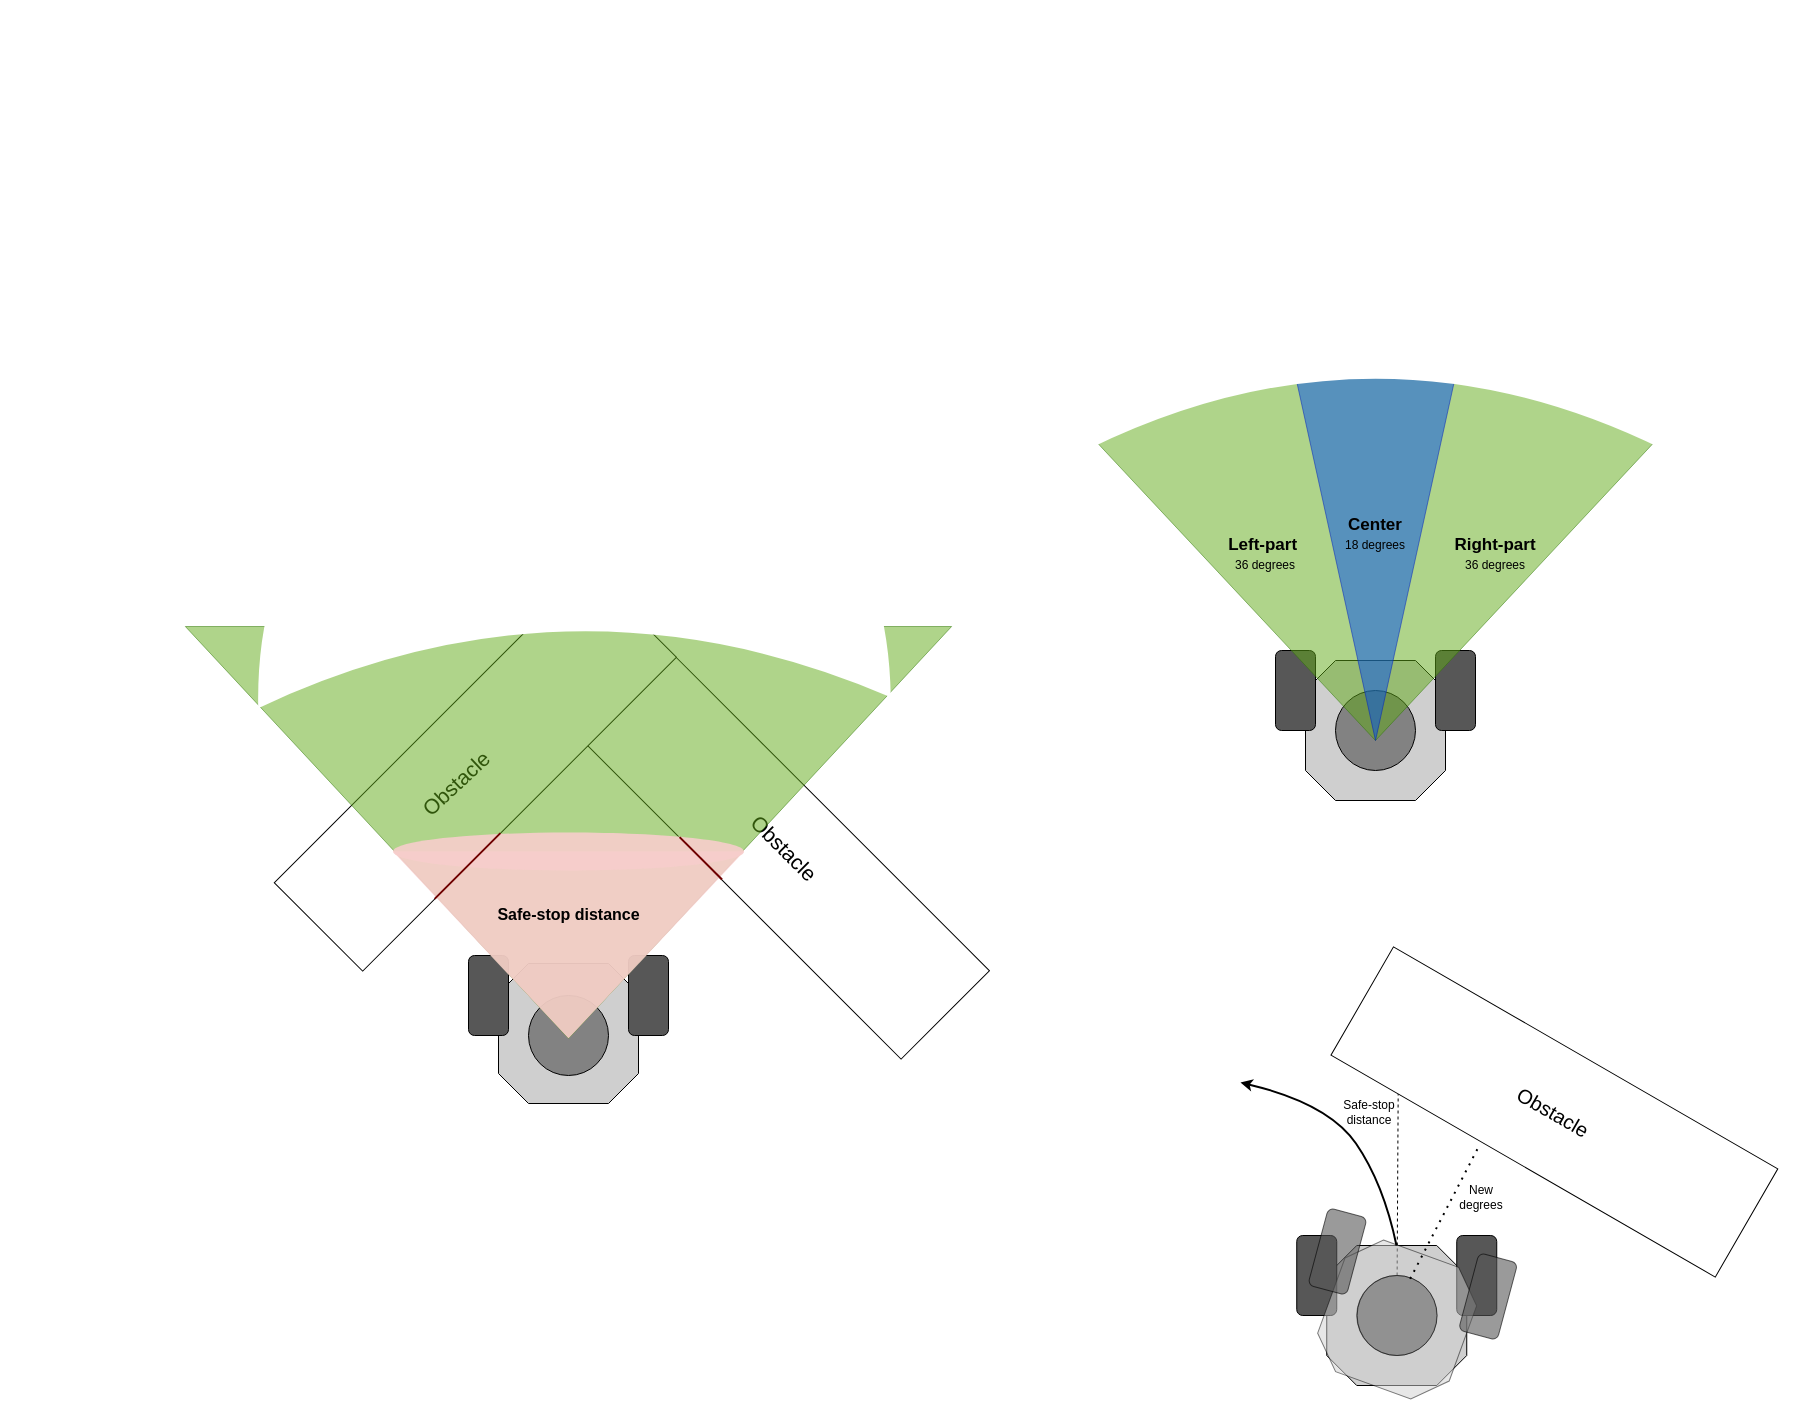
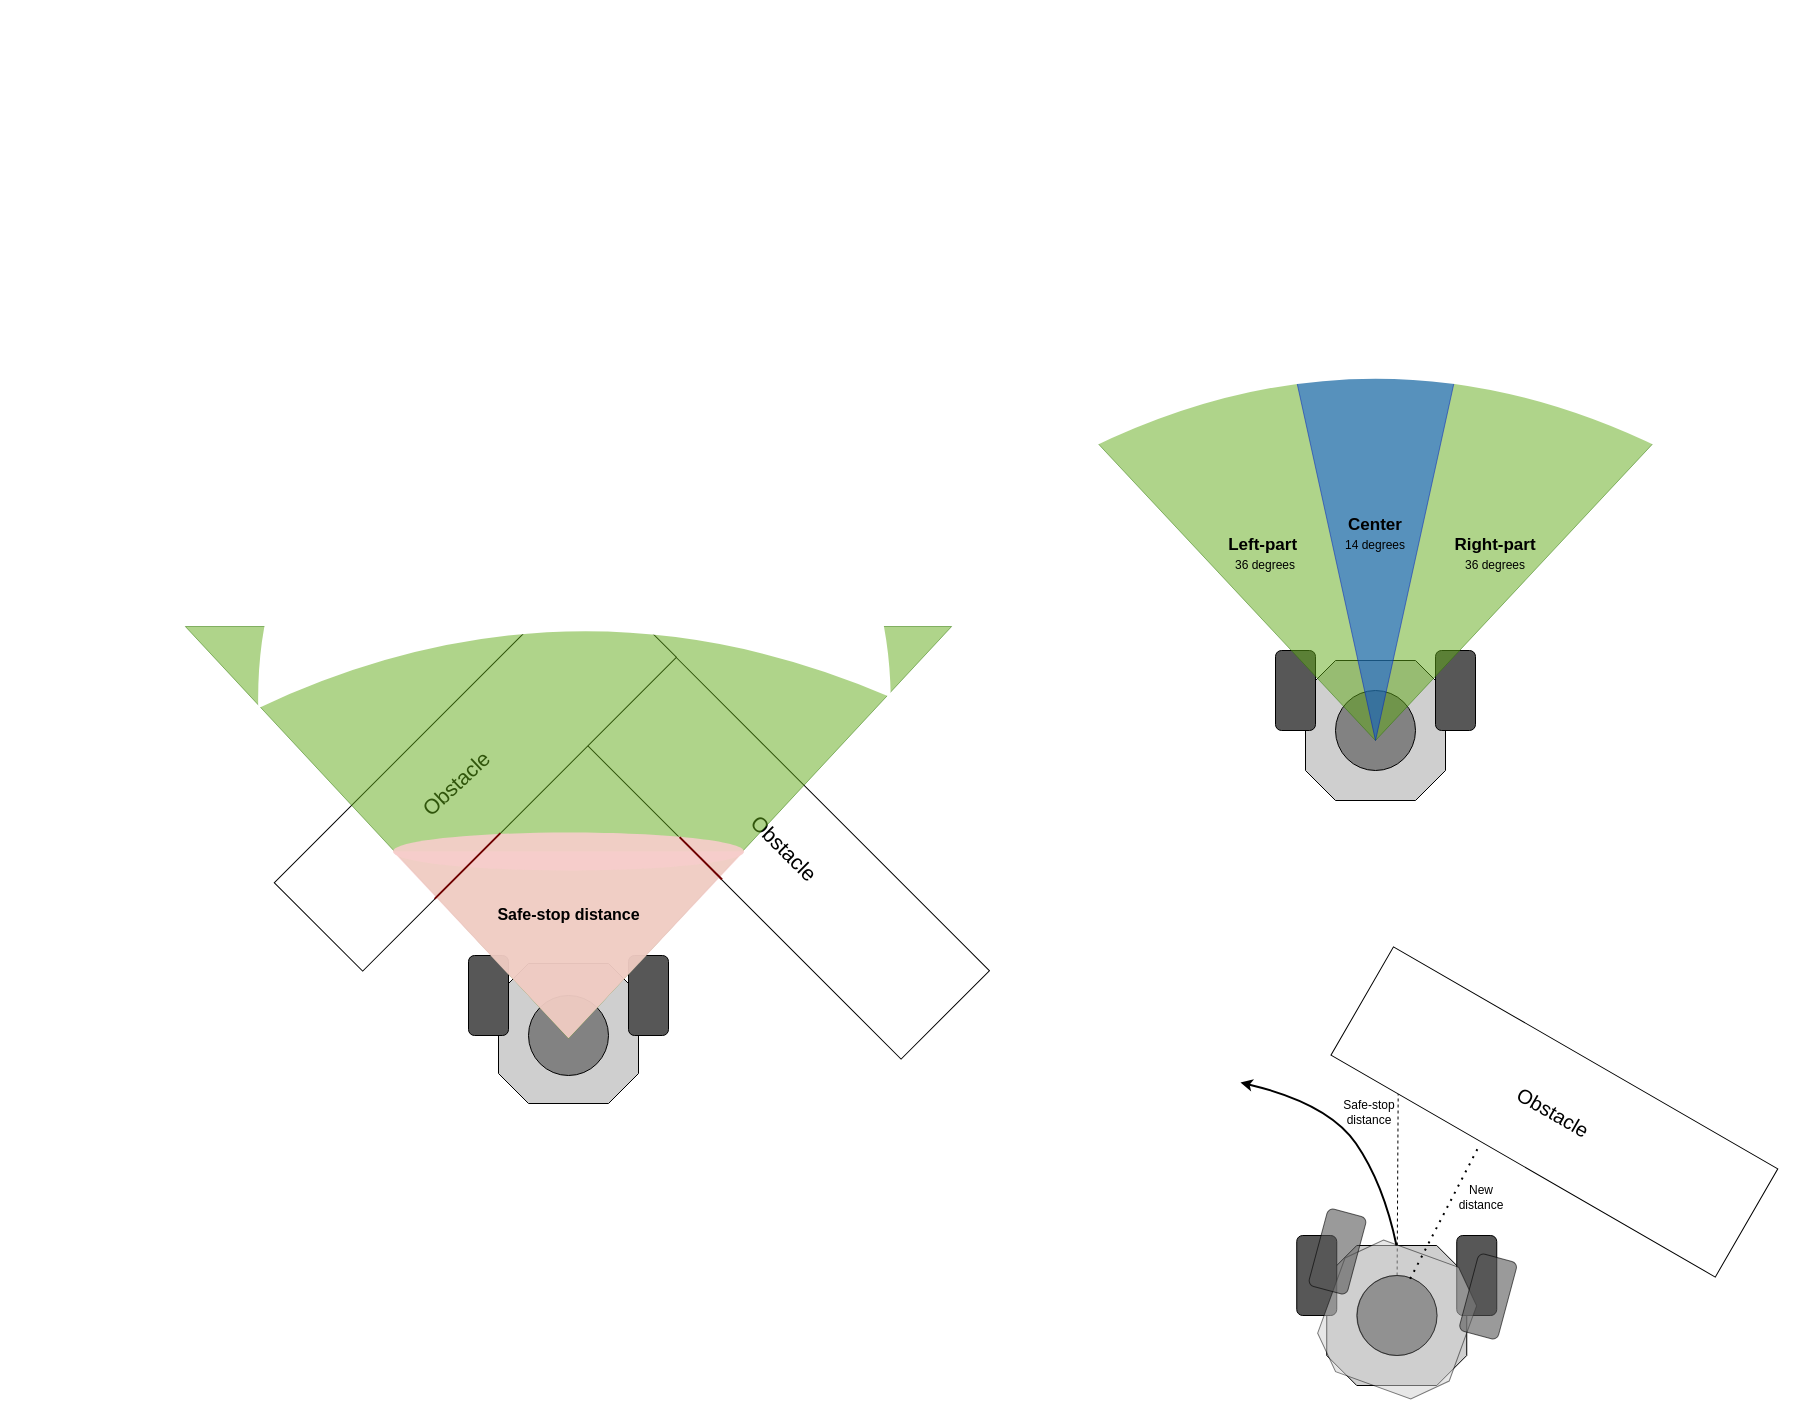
node "18 degrees": label "18 degrees" -> "14 degrees"
node "New degrees": label "New degrees" -> "New distance"
